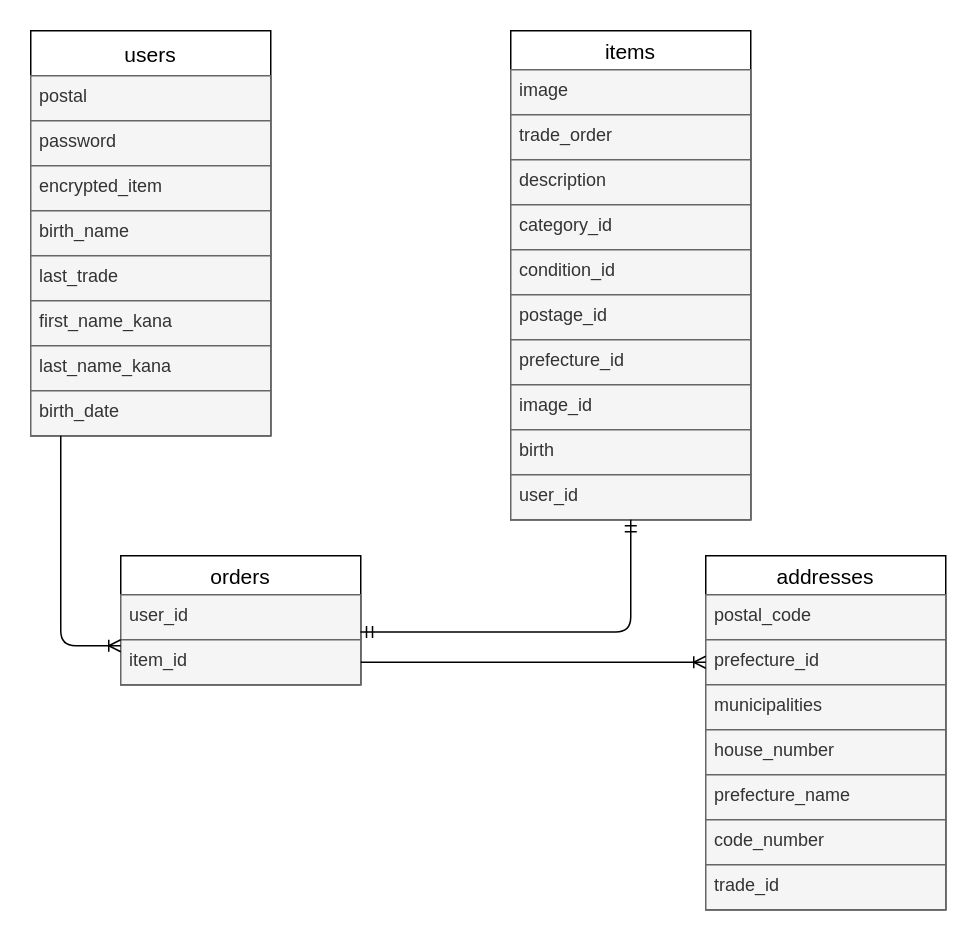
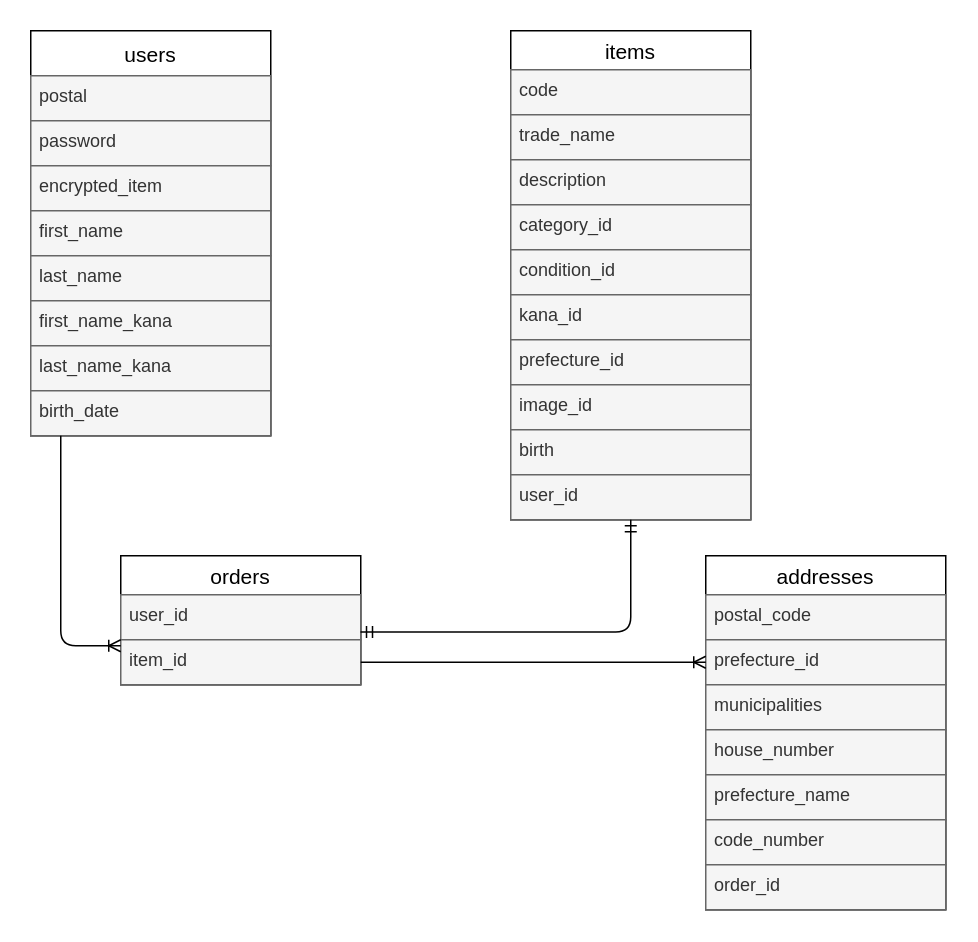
node "image": label "image" -> "code"
node "trade_order": label "trade_order" -> "trade_name"
node "birth_name": label "birth_name" -> "first_name"
node "last_trade": label "last_trade" -> "last_name"
node "postage_id": label "postage_id" -> "kana_id"
node "trade_id": label "trade_id" -> "order_id"
